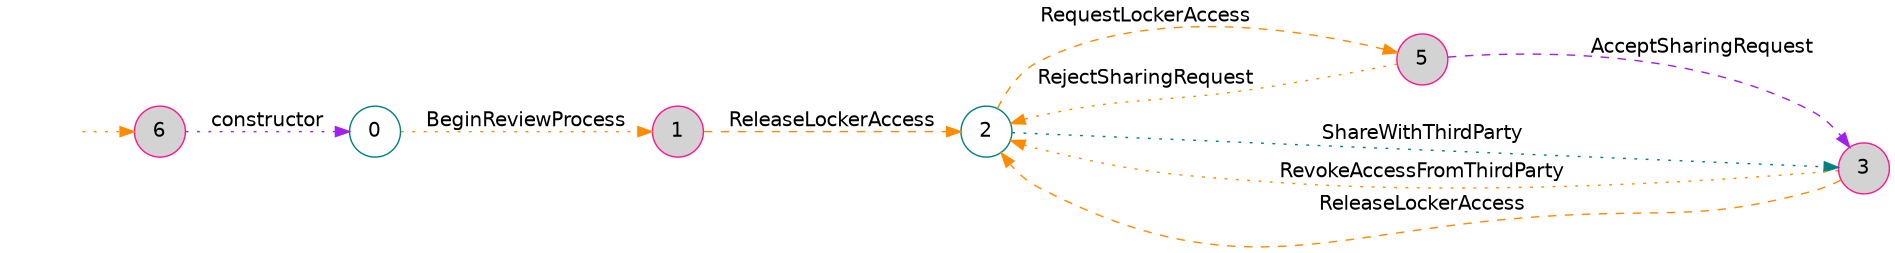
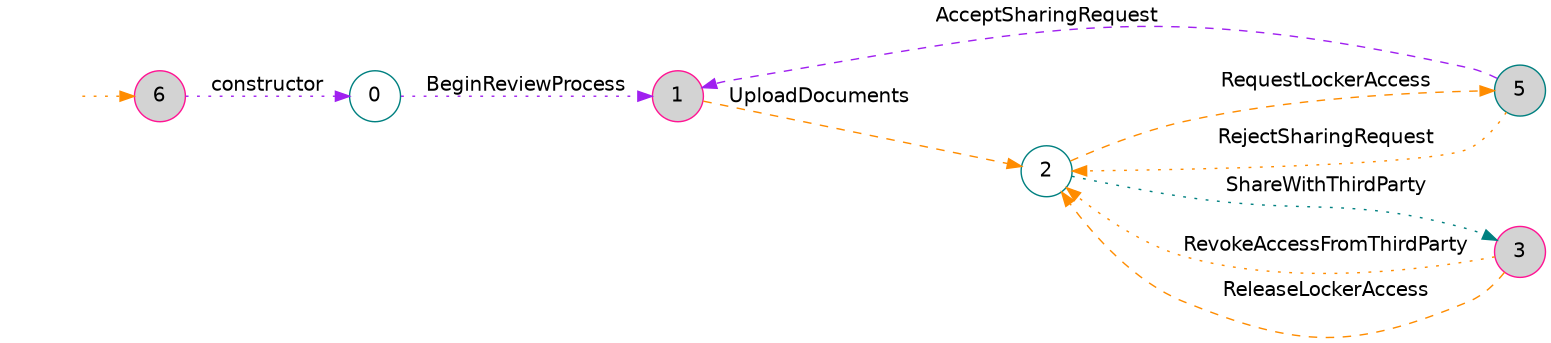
node "5": color deeppink -> teal
edge "5" -> "3": now "5" -> "1"
edge "1" -> "2": label "ReleaseLockerAccess" -> "UploadDocuments"
edge "0" -> "1": color darkorange -> purple
